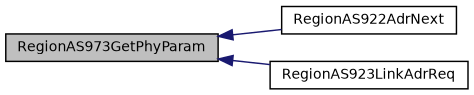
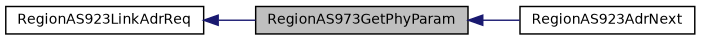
node "RegionAS922AdrNext": label "RegionAS922AdrNext" -> "RegionAS923AdrNext"
edge "RegionAS923LinkAdrReq" -> "RegionAS973GetPhyParam": reversed
